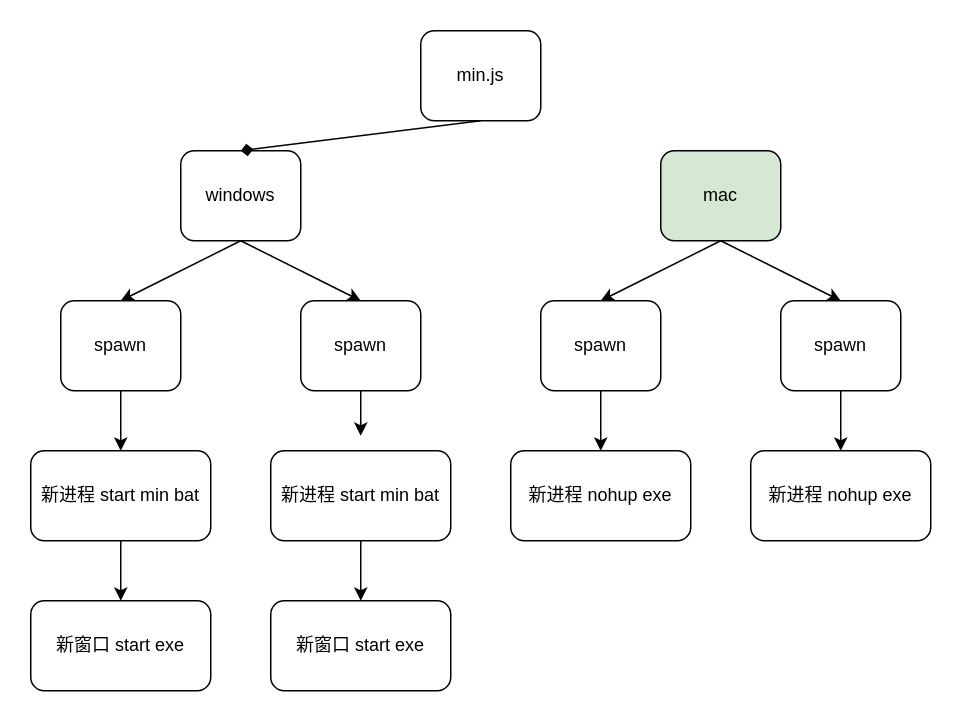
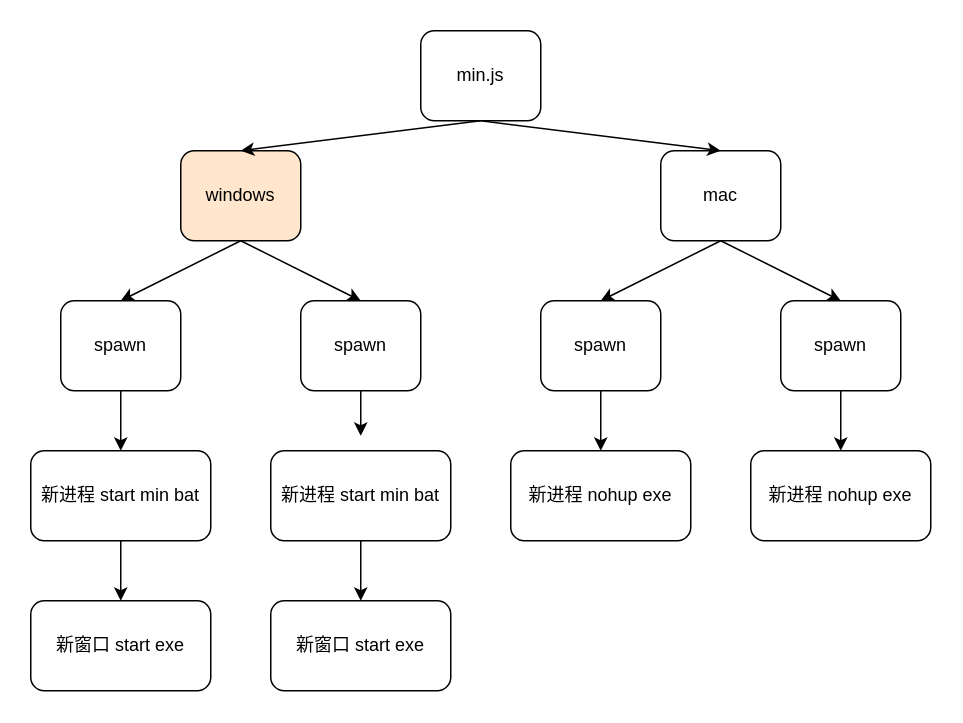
edge "min.js" -> "mac": added
edge "min.js" -> "windows": arrowhead diamond -> classic
node "windows": fillcolor #ffffff -> #ffe6cc
node "mac": fillcolor #d5e8d4 -> #ffffff
